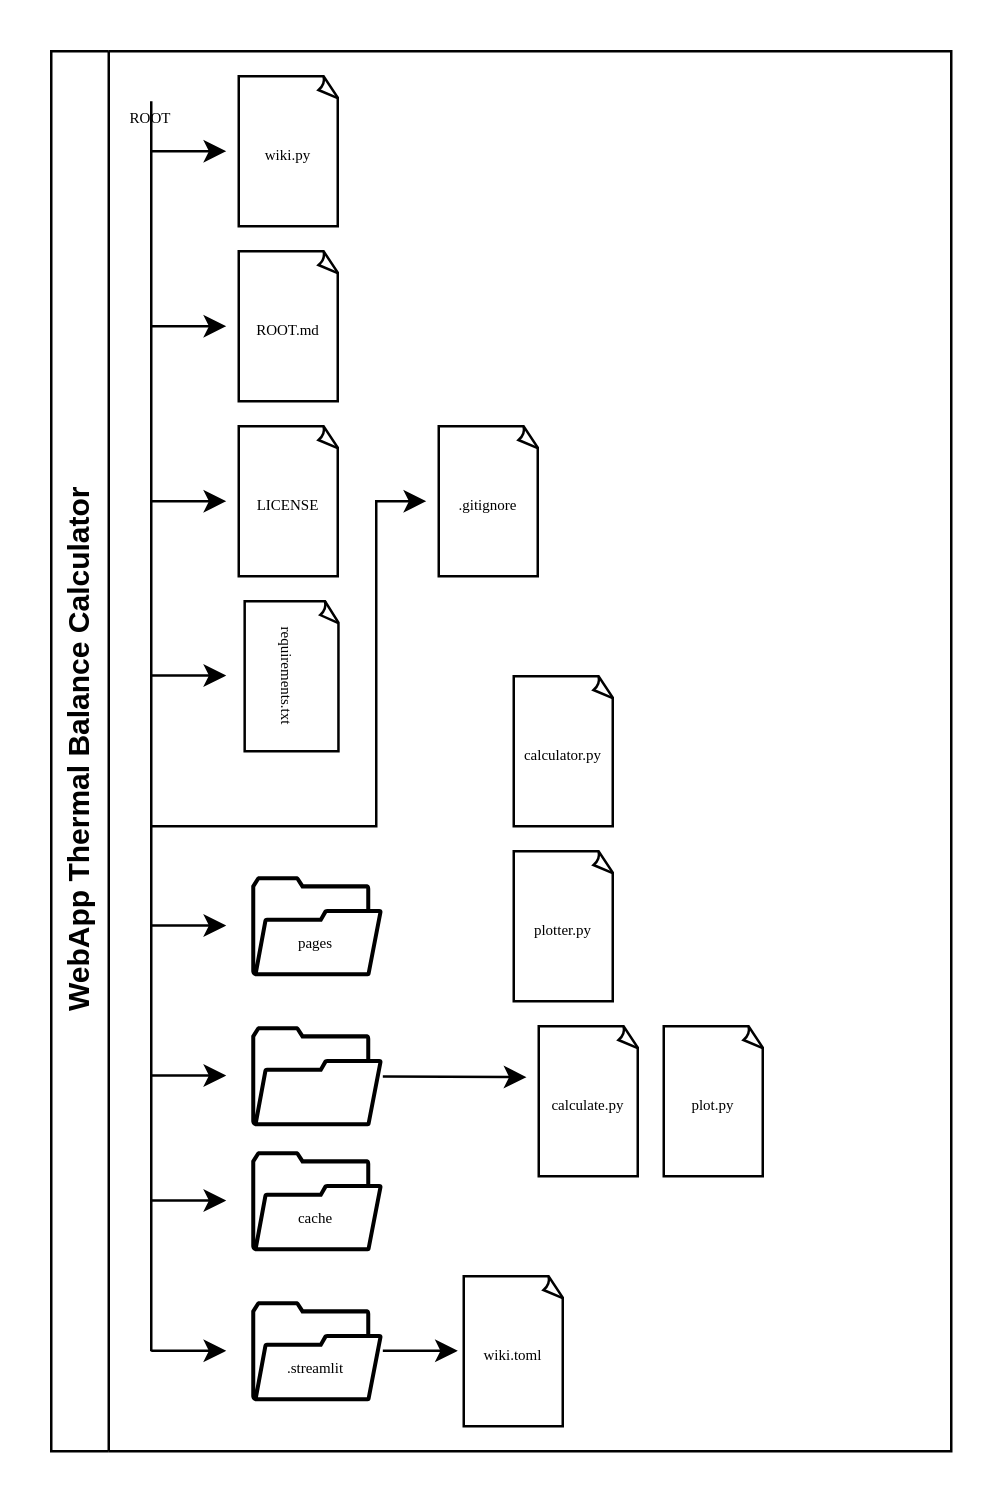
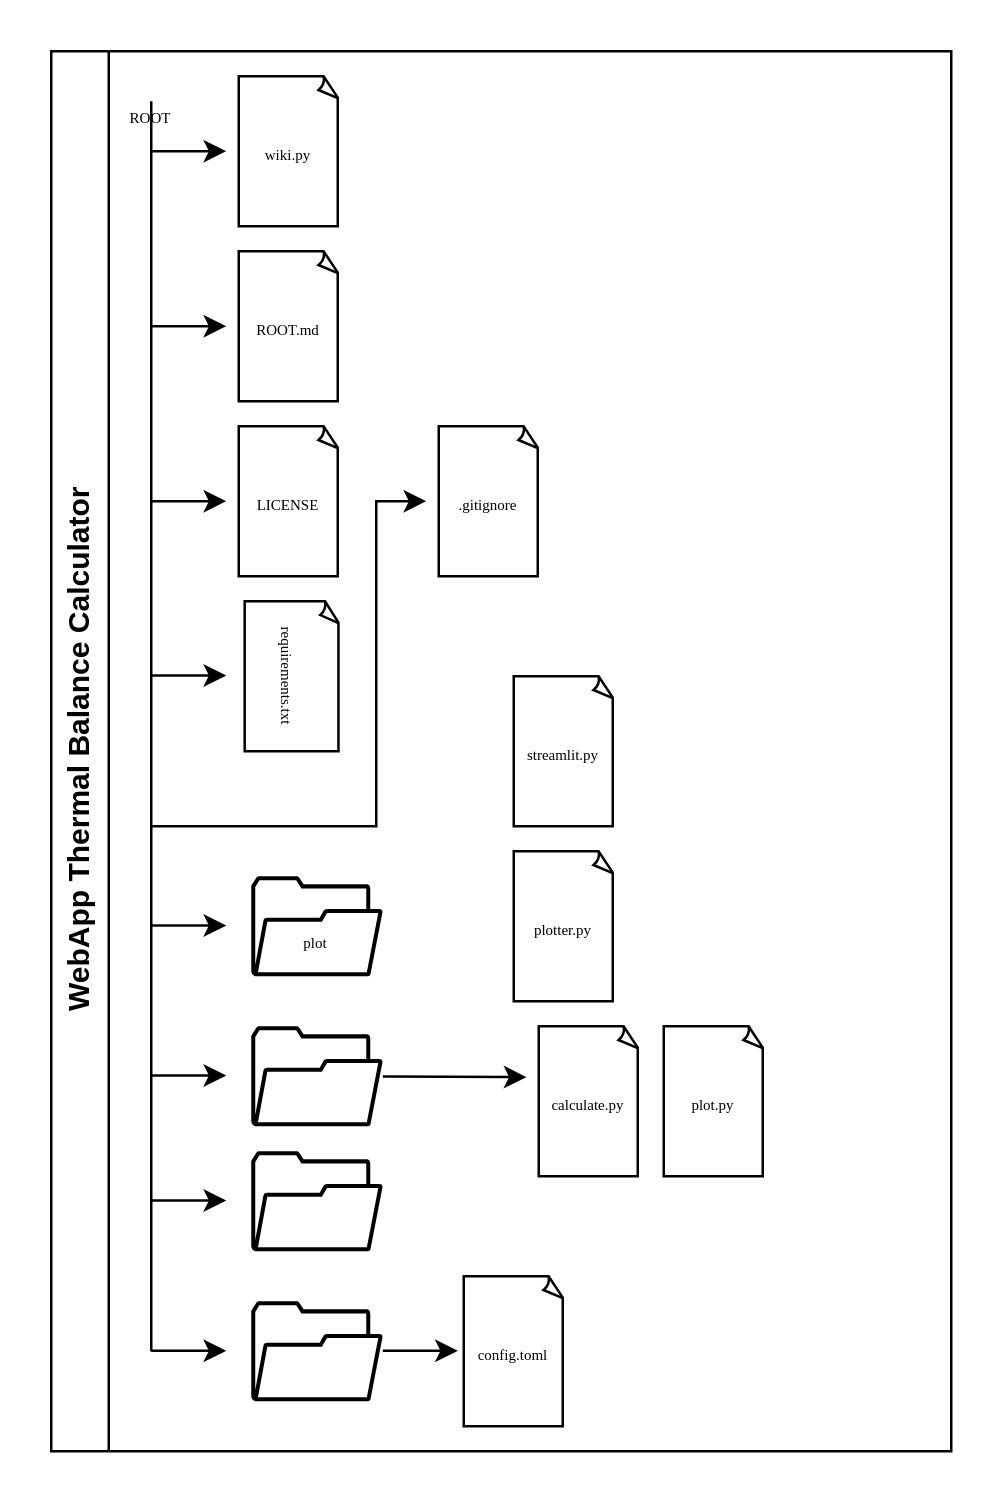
node "calculator.py": label "calculator.py" -> "streamlit.py"
node "pages": label "pages" -> "plot"
node "cache": removed
node "wiki.toml": label "wiki.toml" -> "config.toml"
node ".streamlit": removed
